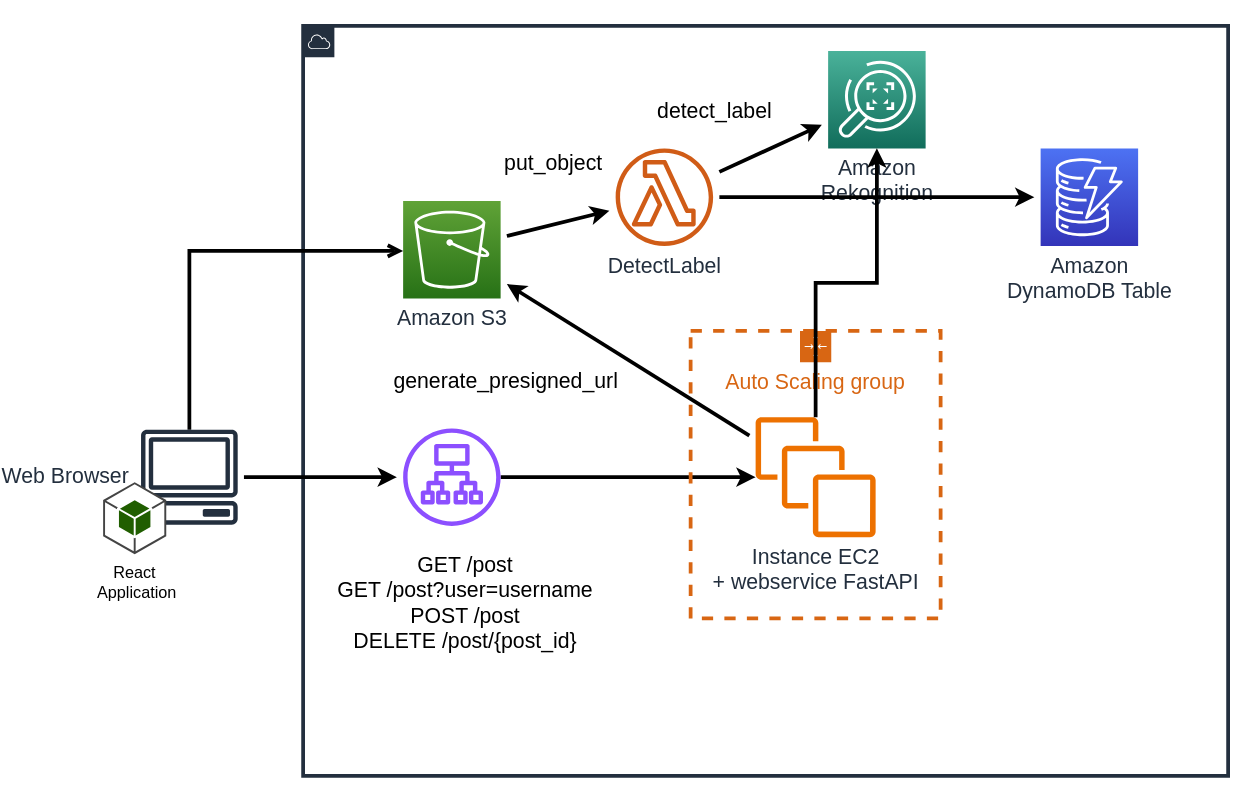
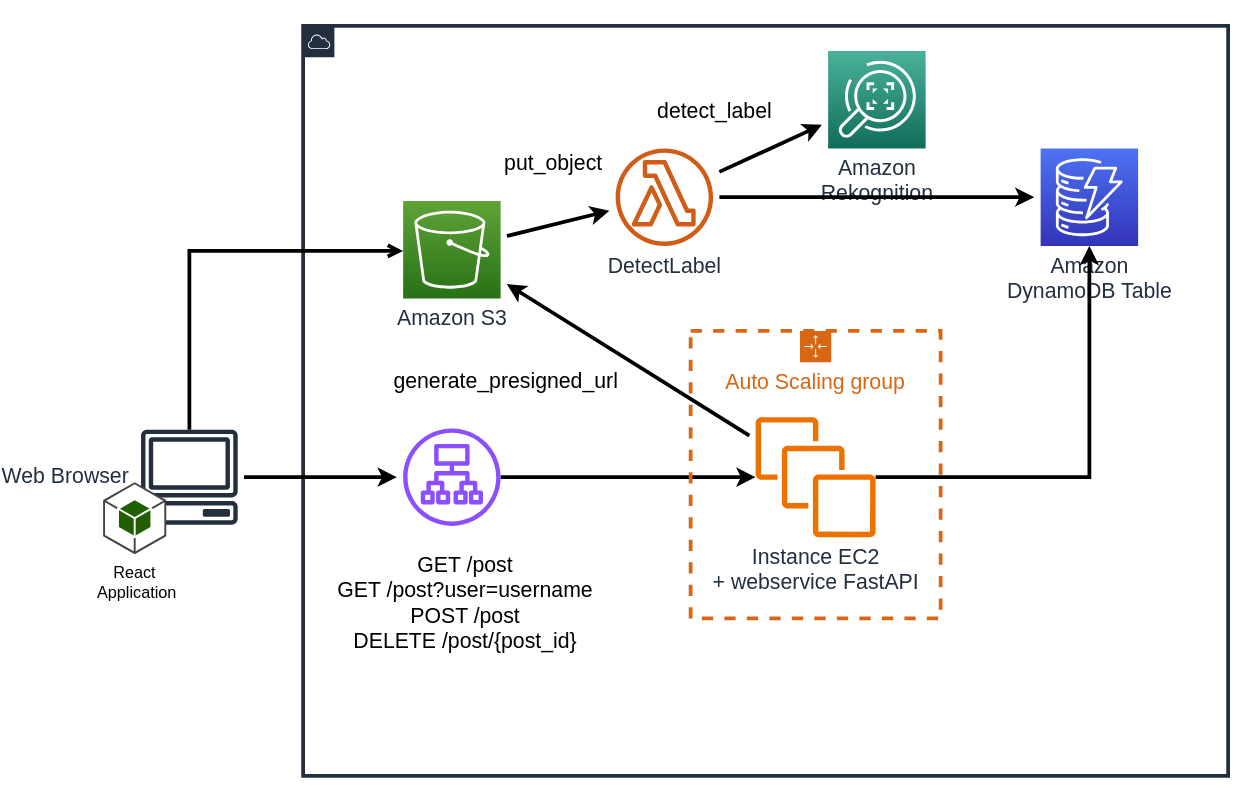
edge "Instance EC2 + webservice FastAPI" -> "Amazon Rekognition": now "Instance EC2 + webservice FastAPI" -> "Amazon DynamoDB Table"
